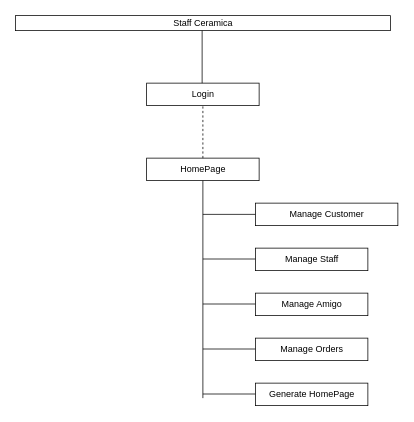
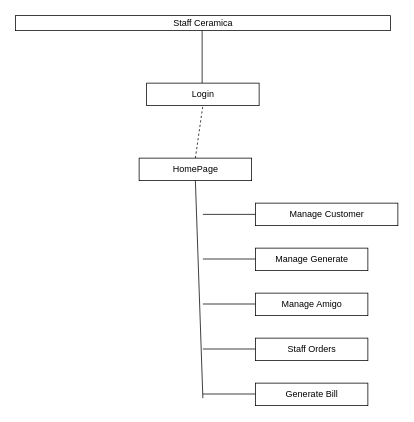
node "HomePage": moved (203, 169) -> (195, 169)
node "Manage Staff": label "Manage Staff" -> "Manage Generate"
node "Manage Orders": label "Manage Orders" -> "Staff Orders"
node "Generate HomePage": label "Generate HomePage" -> "Generate Bill"
